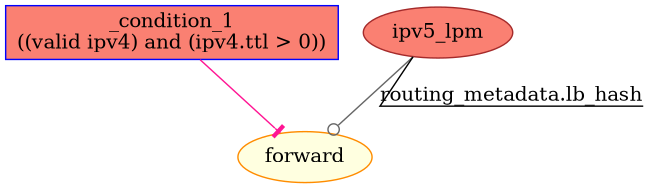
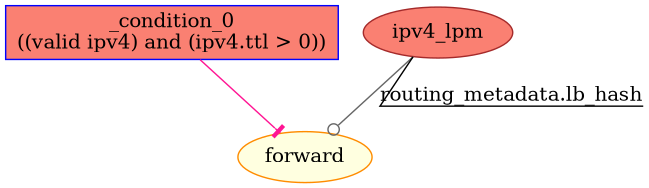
node "_condition_1 ((valid ipv4) and (ipv4.ttl > 0))": label "_condition_1 ((valid ipv4) and (ipv4.ttl > 0))" -> "_condition_0 ((valid ipv4) and (ipv4.ttl > 0))"
node "ipv5_lpm": label "ipv5_lpm" -> "ipv4_lpm"
